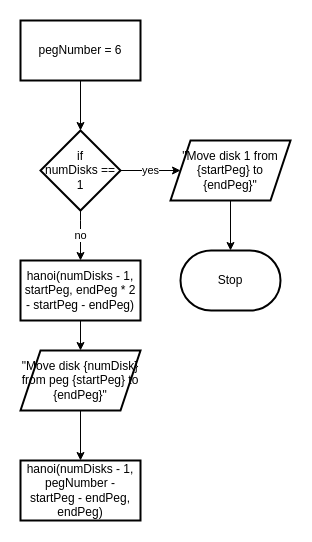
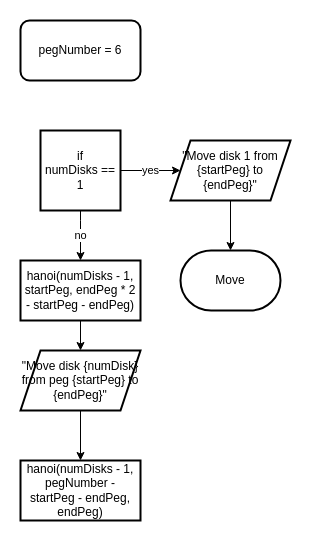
node "pegNumber = 6": shape rectangle -> rounded rectangle
edge "pegNumber = 6" -> "if numDisks == 1": removed
node "if numDisks == 1": shape diamond -> rectangle
node "Stop": label "Stop" -> "Move"
